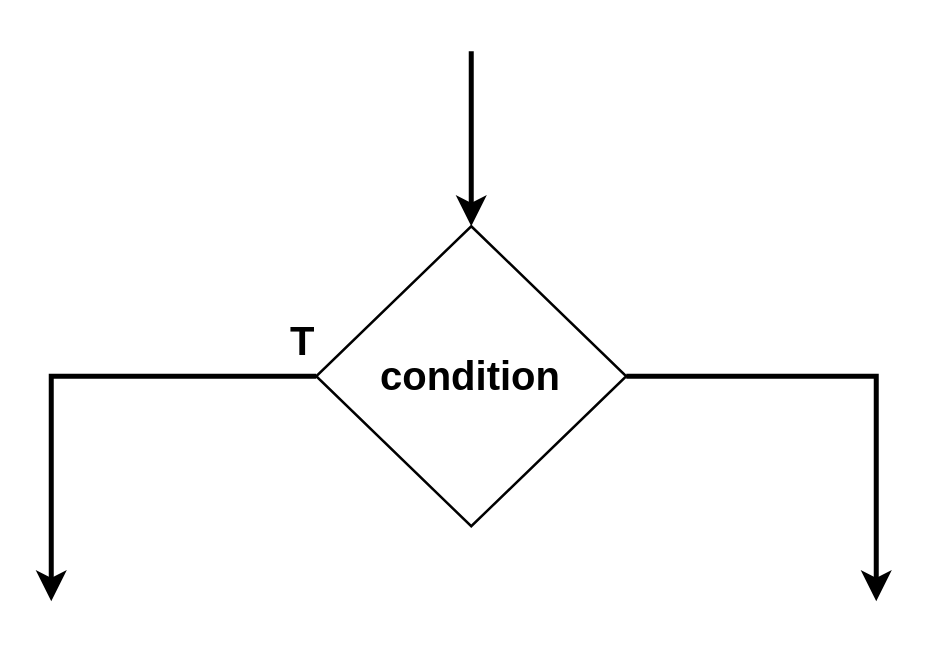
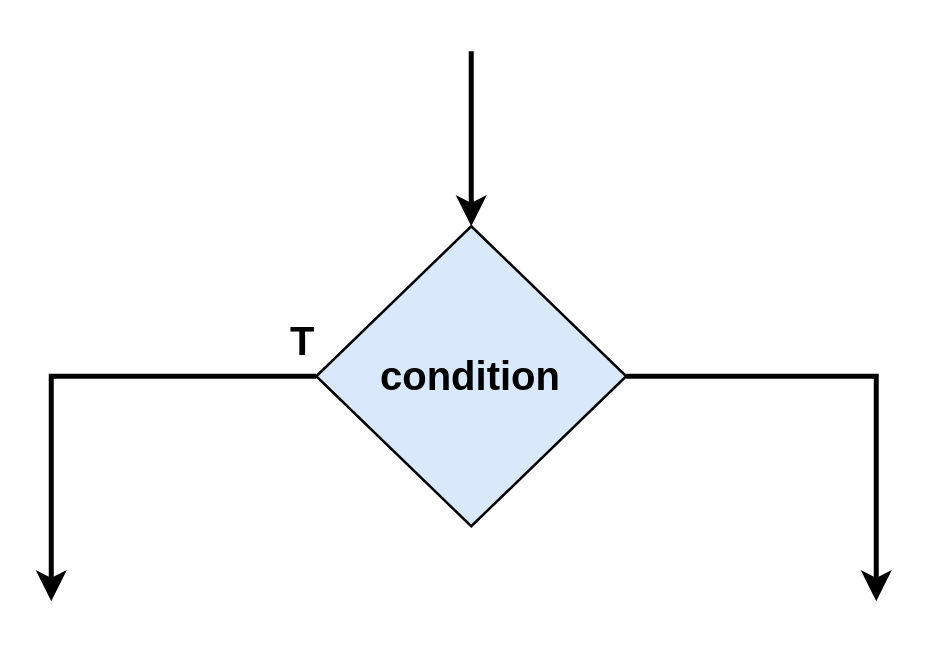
node "condition": fillcolor #ffffff -> #dae8fc
